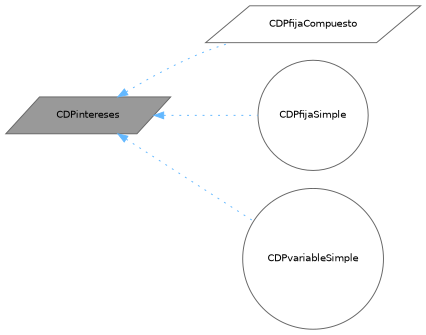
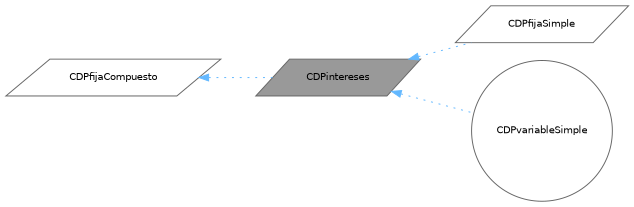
edge "CDPfijaCompuesto" -> "CDPintereses": reversed
node "CDPfijaSimple": shape circle -> parallelogram
